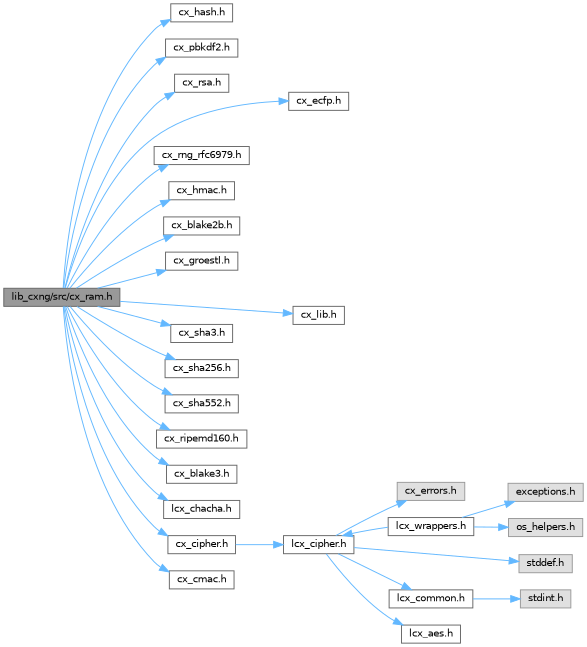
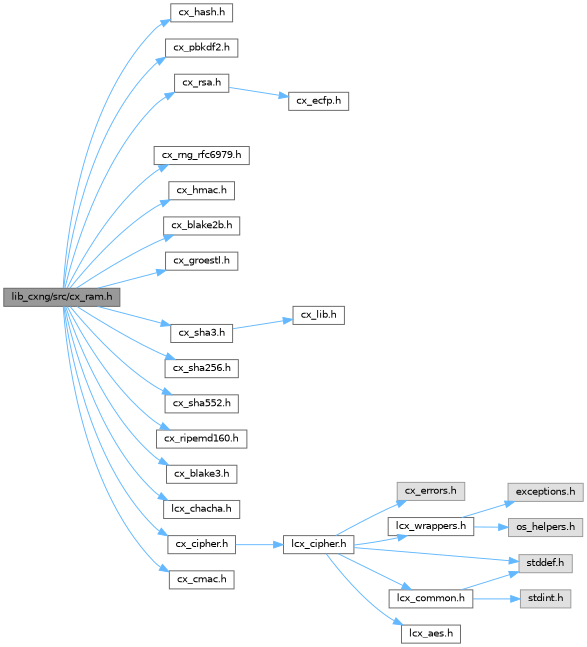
edge "lib_cxng/src/cx_ram.h" -> "cx_ecfp.h": now "cx_rsa.h" -> "cx_ecfp.h"
edge "lib_cxng/src/cx_ram.h" -> "cx_lib.h": now "cx_sha3.h" -> "cx_lib.h"
edge "lcx_wrappers.h" -> "lcx_cipher.h": reversed
edge "lcx_common.h" -> "stddef.h": added
